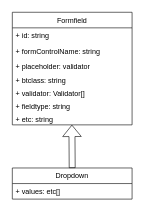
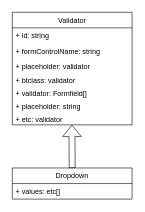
node "Formfield": label "Formfield" -> "Validator"
node "+ btclass: string": label "+ btclass: string" -> "+ btclass: validator"
node "+ validator: Validator[]": label "+ validator: Validator[]" -> "+ validator: Formfield[]"
node "+ fieldtype: string": label "+ fieldtype: string" -> "+ placeholder: string"
node "+ etc: string": label "+ etc: string" -> "+ etc: validator"
